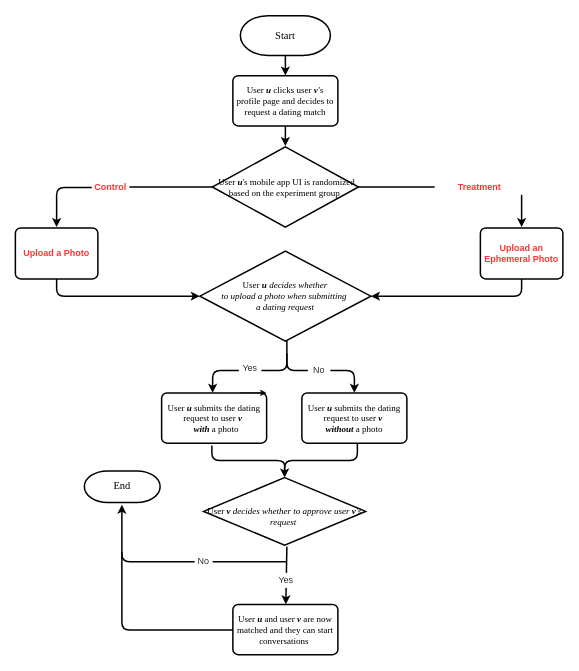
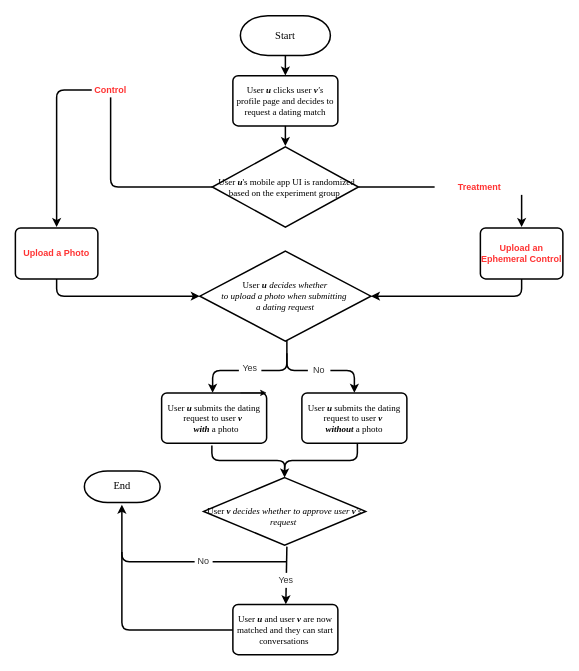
node "Control": moved (111, 187) -> (111, 90)
node "Upload an Ephemeral Photo": label "Upload an Ephemeral Photo" -> "Upload an Ephemeral Control"
